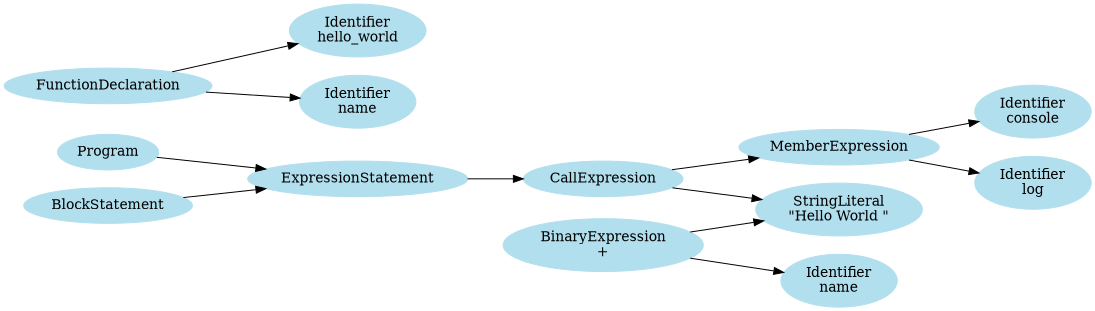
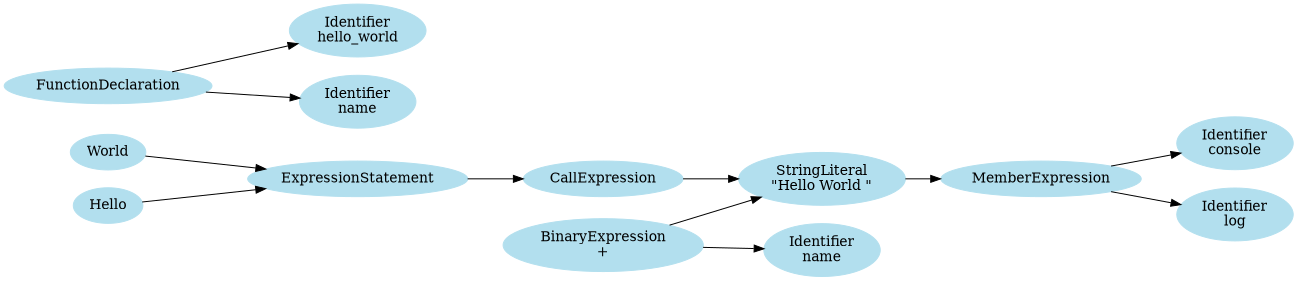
node "Program": label "Program" -> "World"
edge "CallExpression" -> "MemberExpression": now "StringLiteral" -> "MemberExpression"
node "BlockStatement": label "BlockStatement" -> "Hello"
